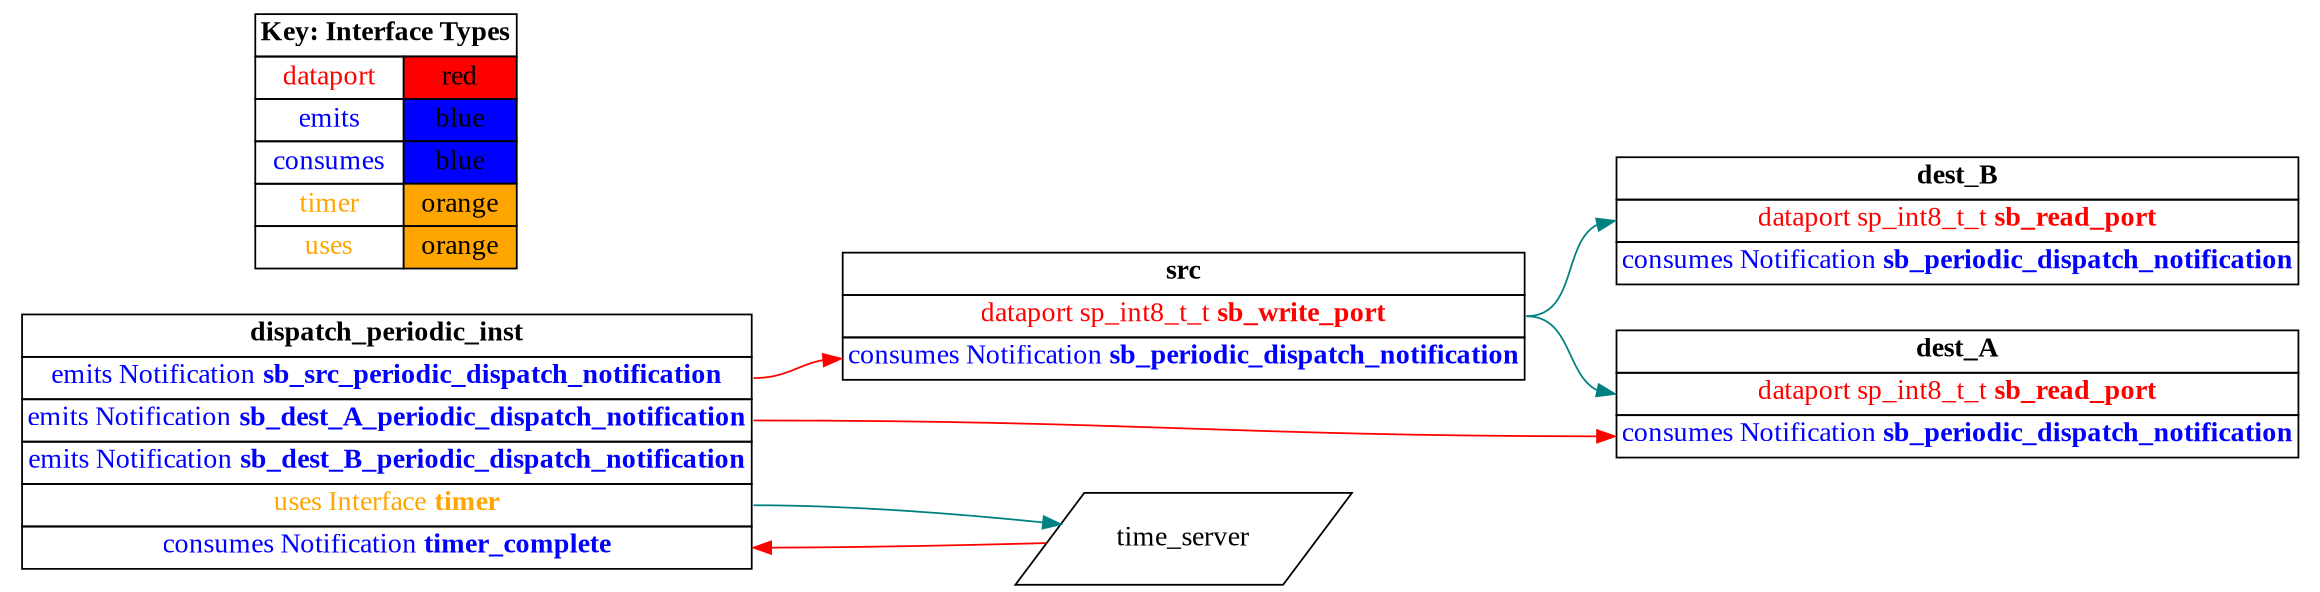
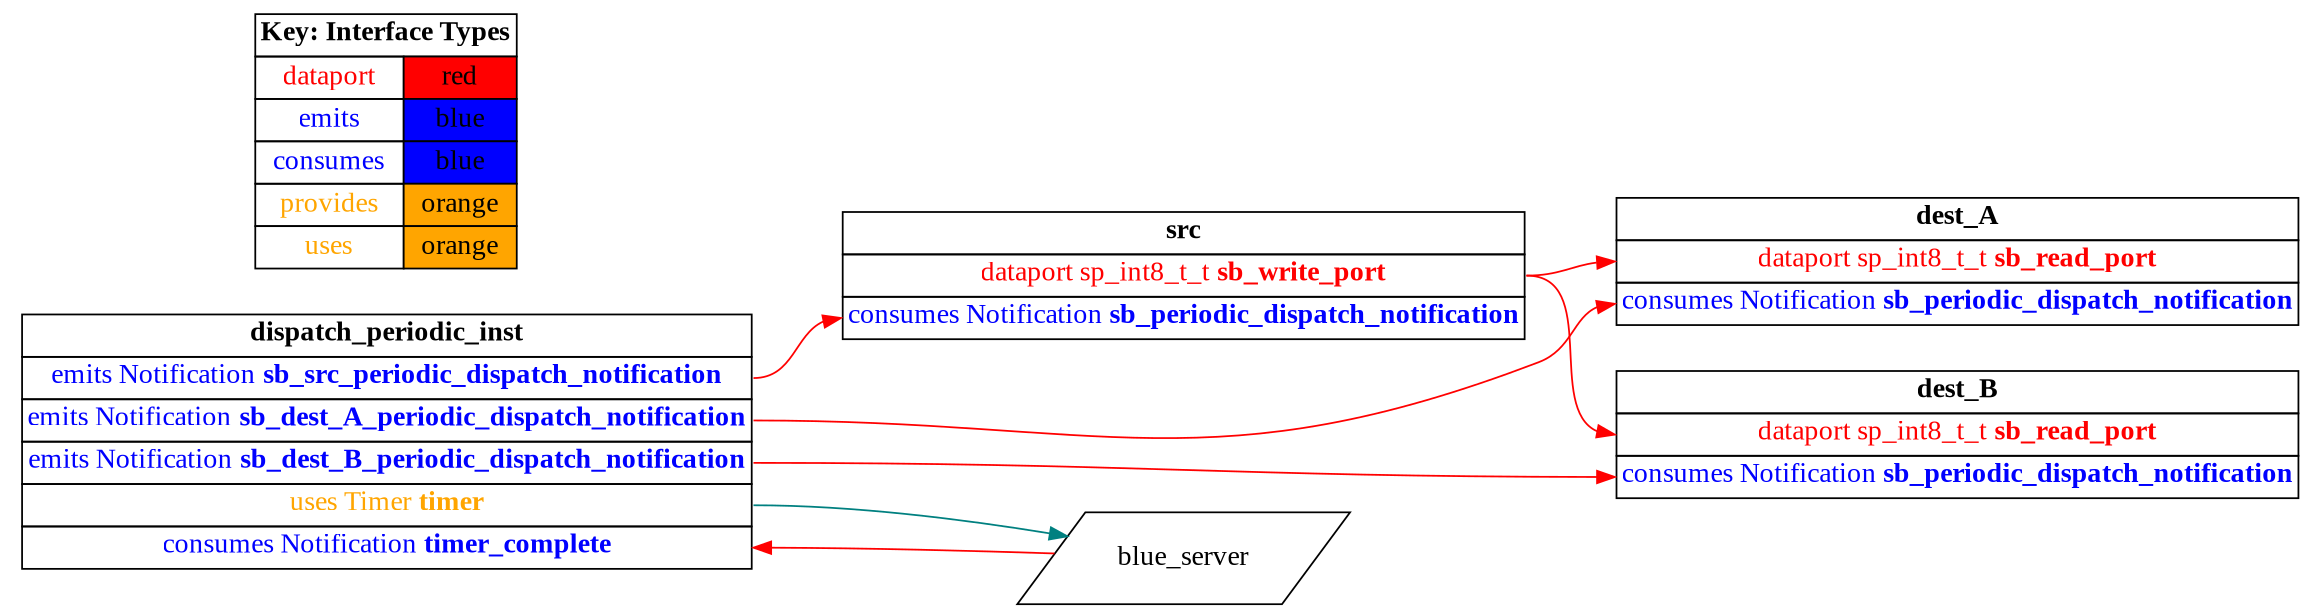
node "Key: Interface Types": text "timer" -> "provides"
edge "src" -> "dest_B": color teal -> red
edge "src" -> "dest_A": color teal -> red
edge "dispatch_periodic_inst" -> "dest_B": added
node "dispatch_periodic_inst": text "uses Interface" -> "uses Timer"
node "time_server": label "time_server" -> "blue_server"
